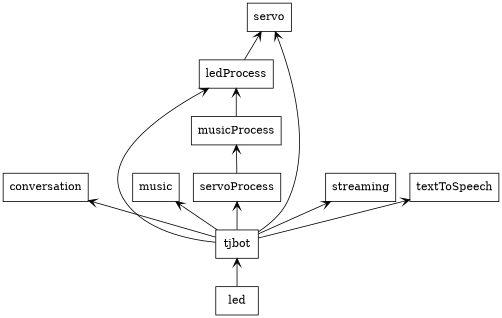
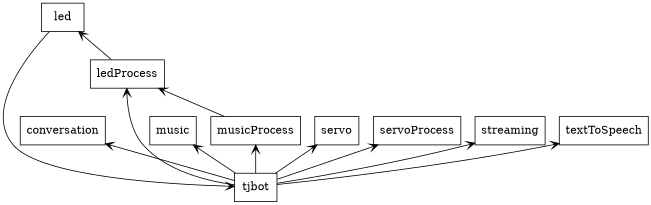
edge "ledProcess" -> "servo": now "ledProcess" -> "led"
edge "servoProcess" -> "musicProcess": now "tjbot" -> "musicProcess"
